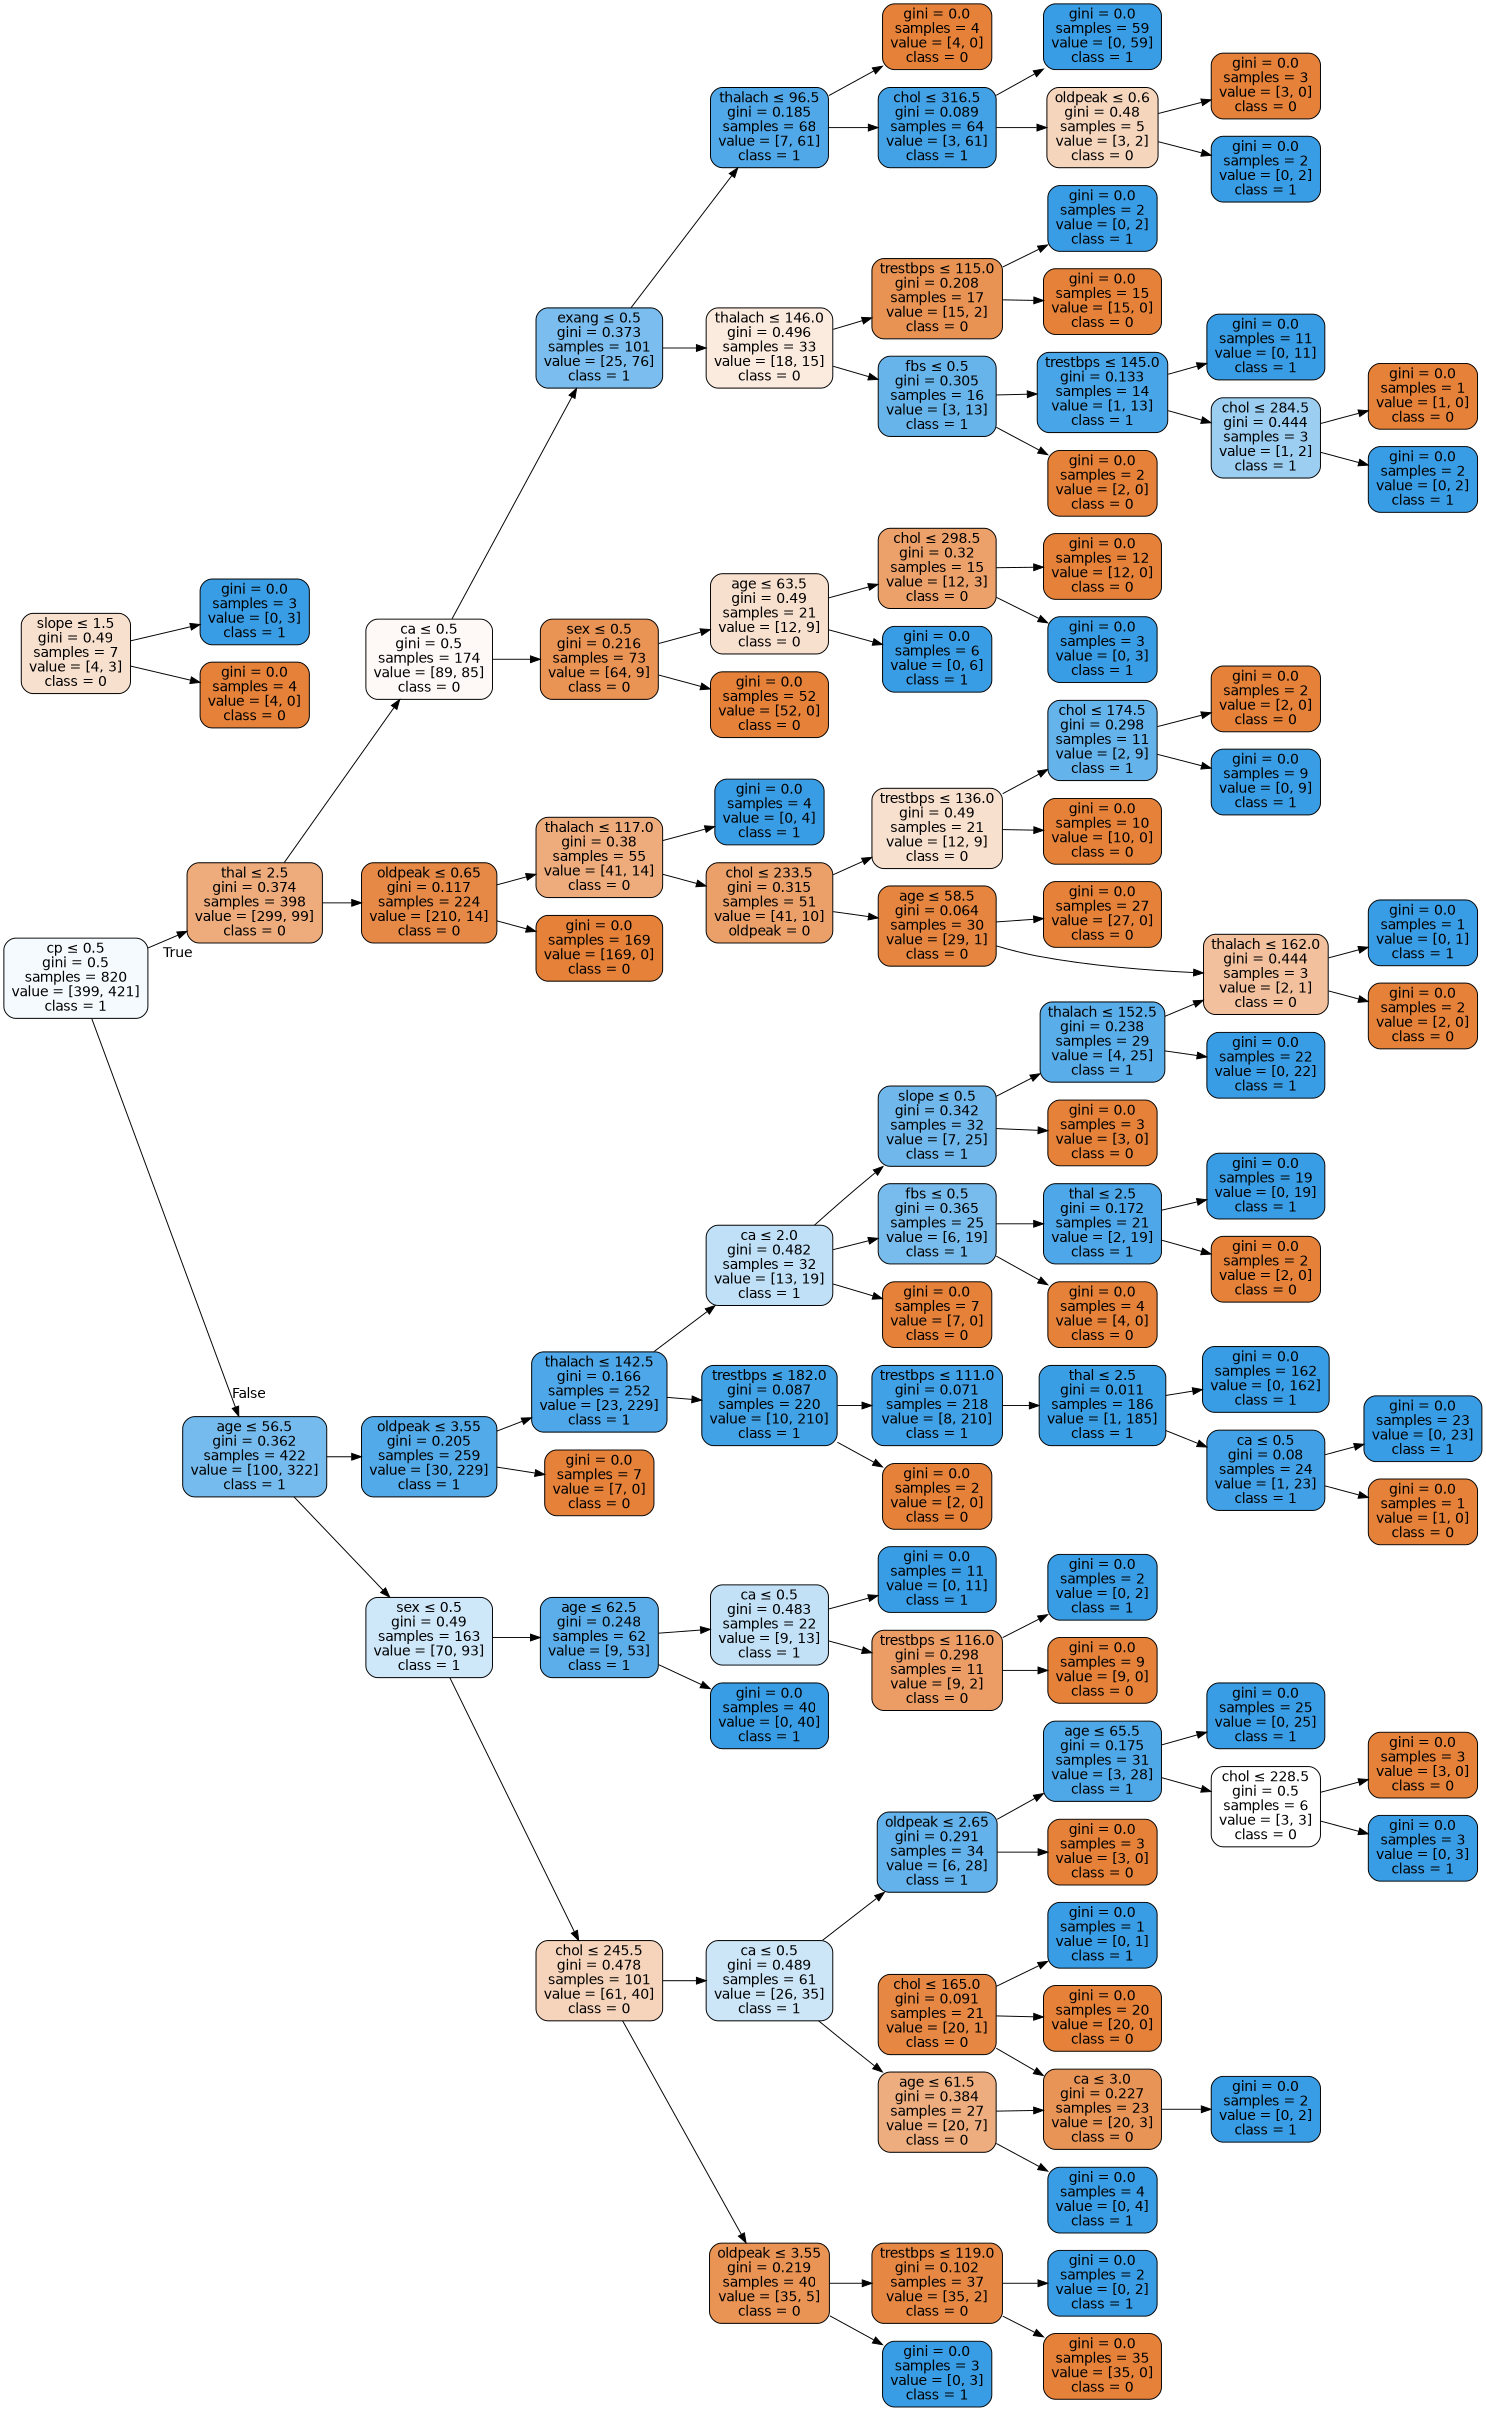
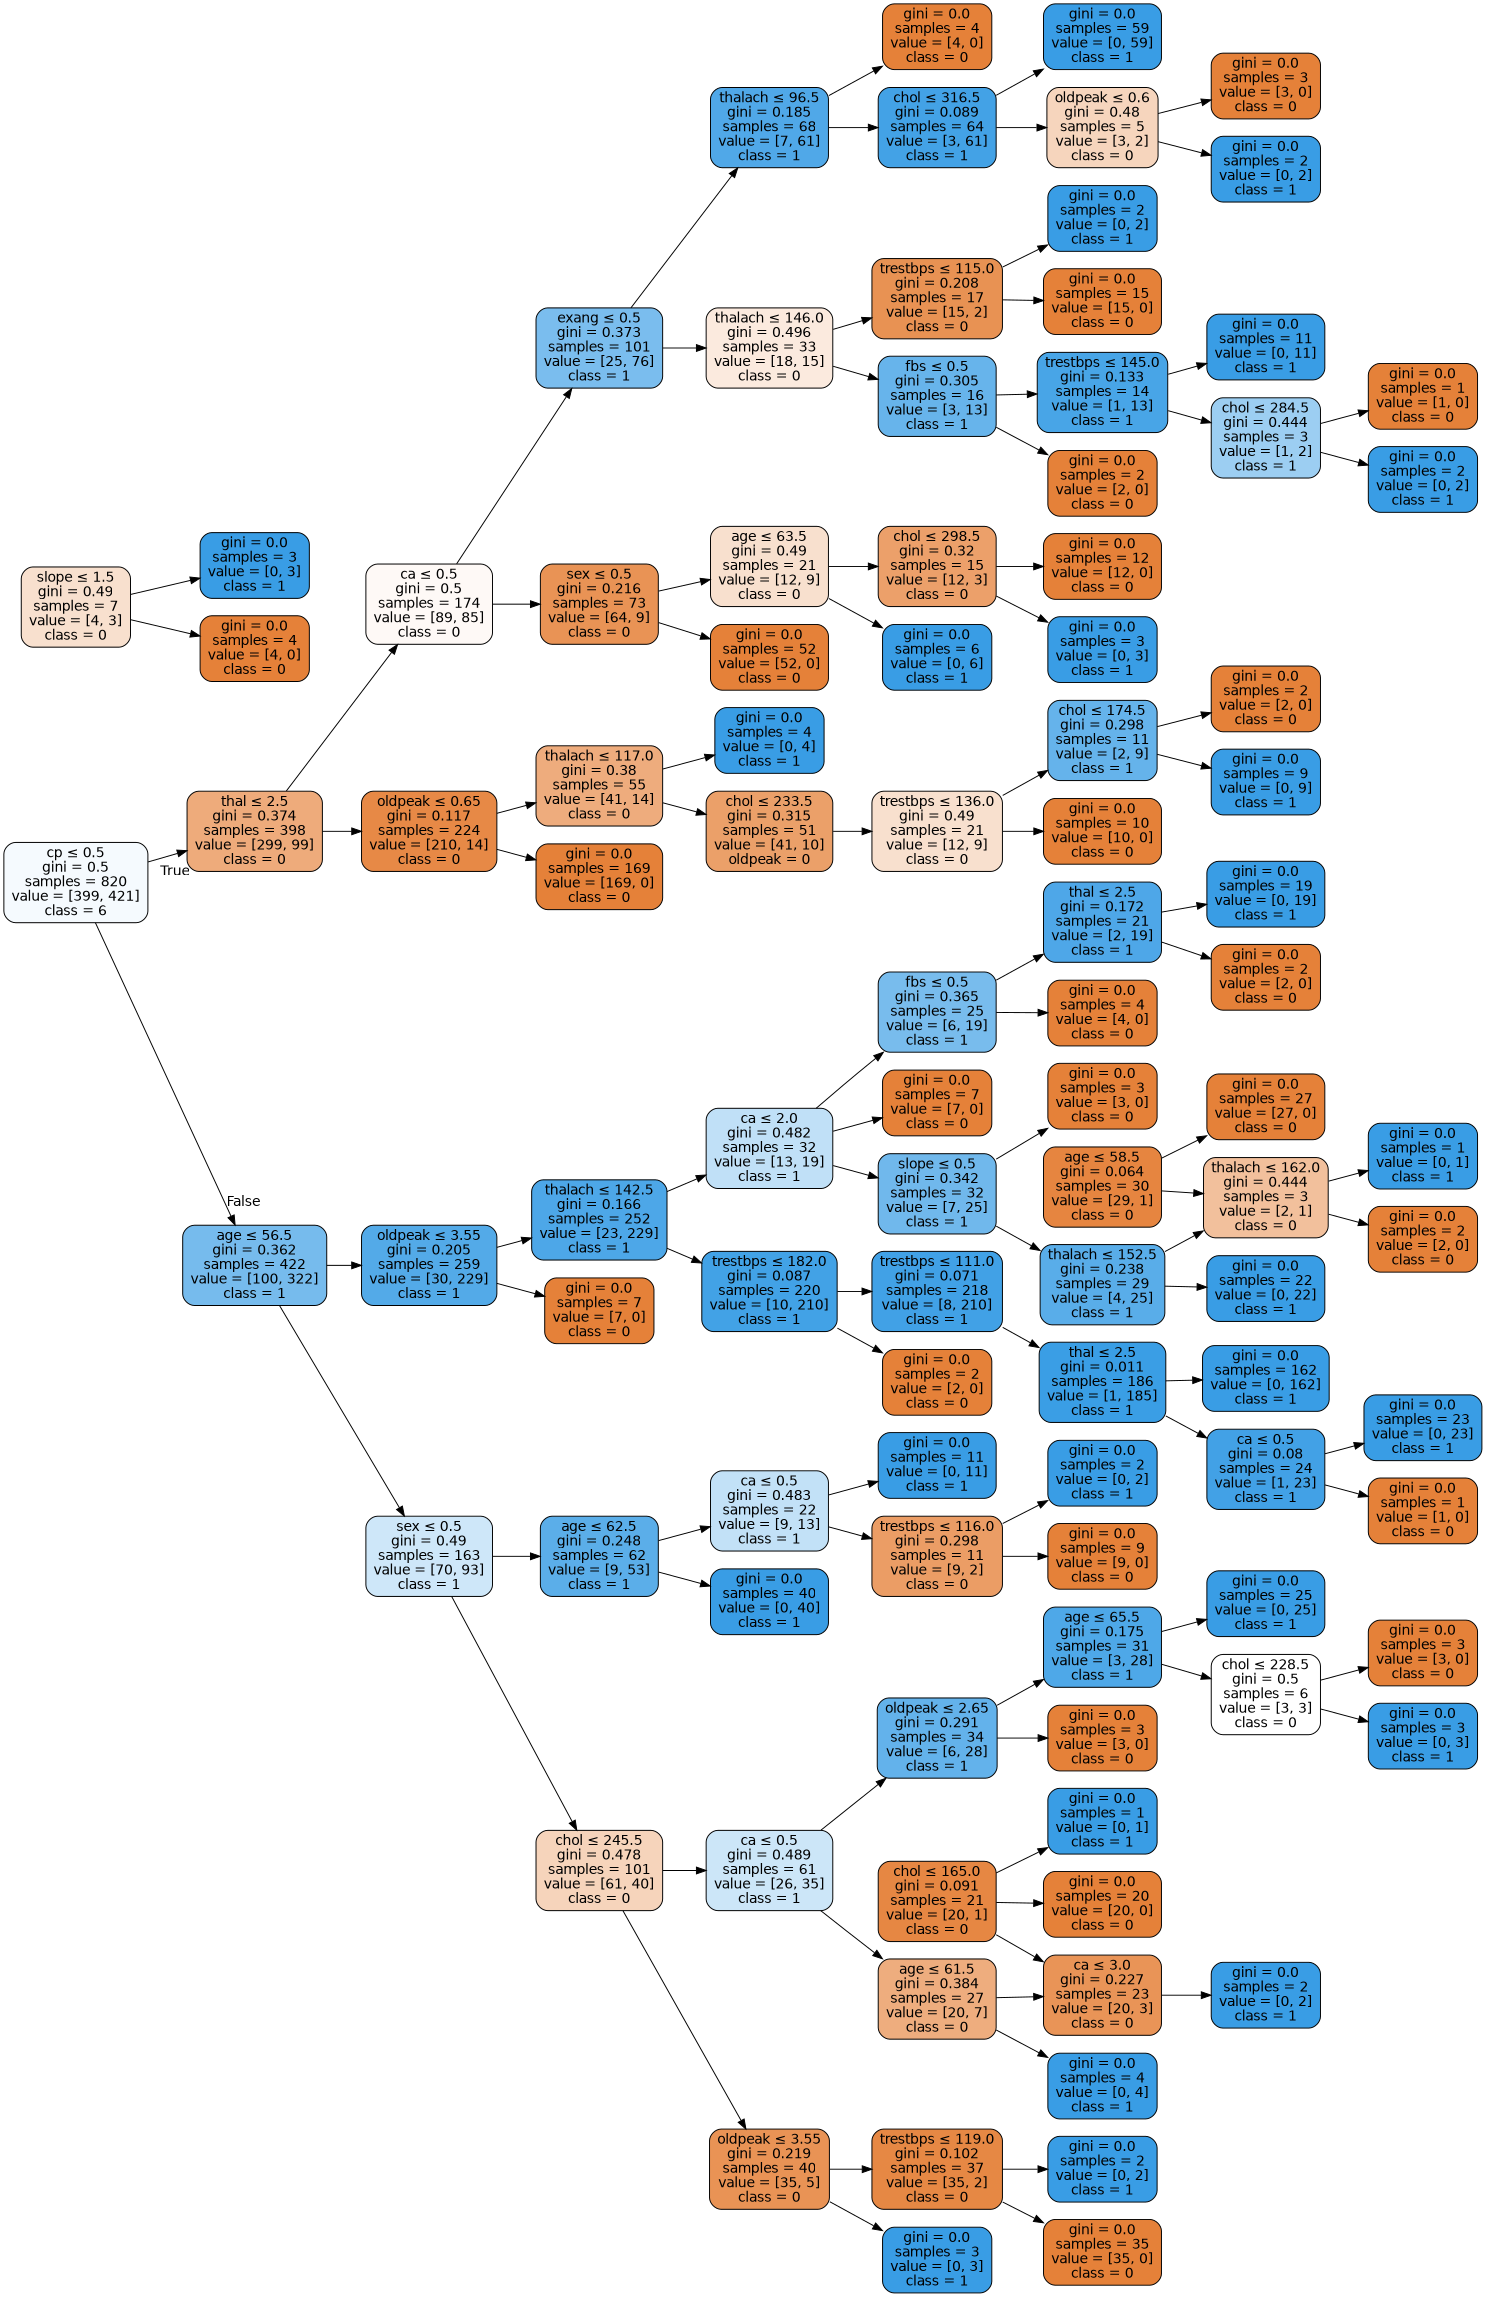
edge "chol ≤ 233.5" -> "age ≤ 58.5": removed
node "cp ≤ 0.5": text "class = 1" -> "class = 6"
